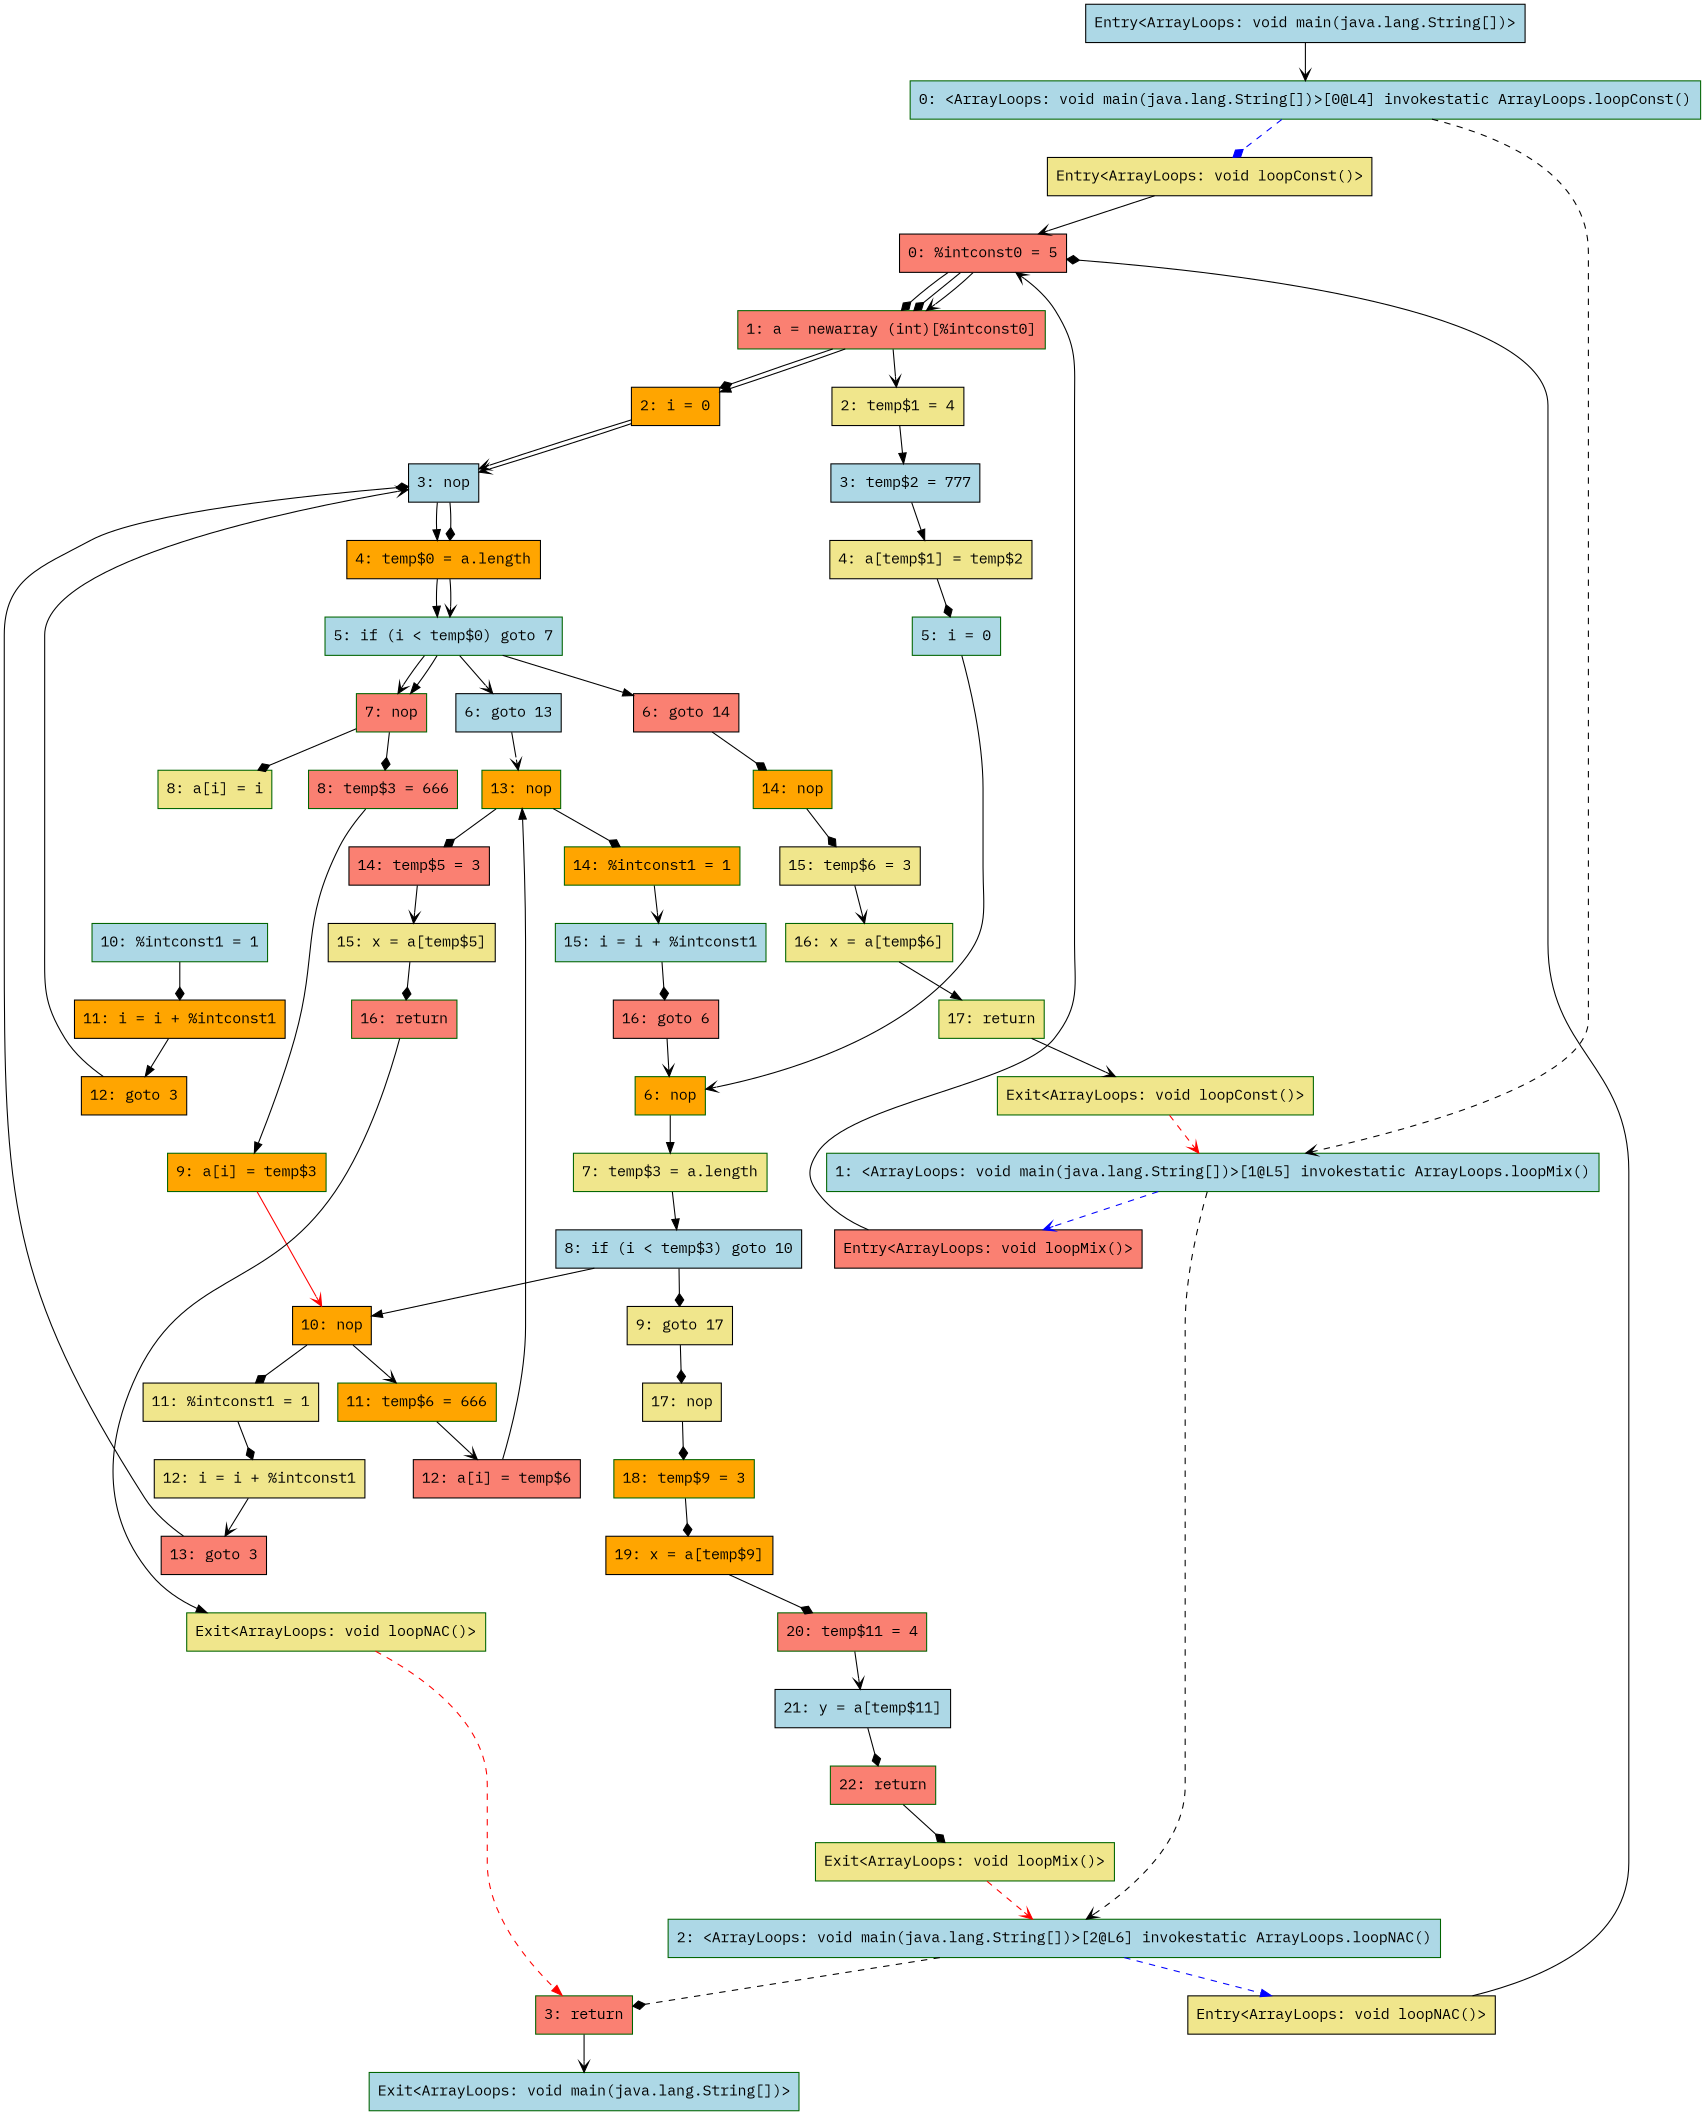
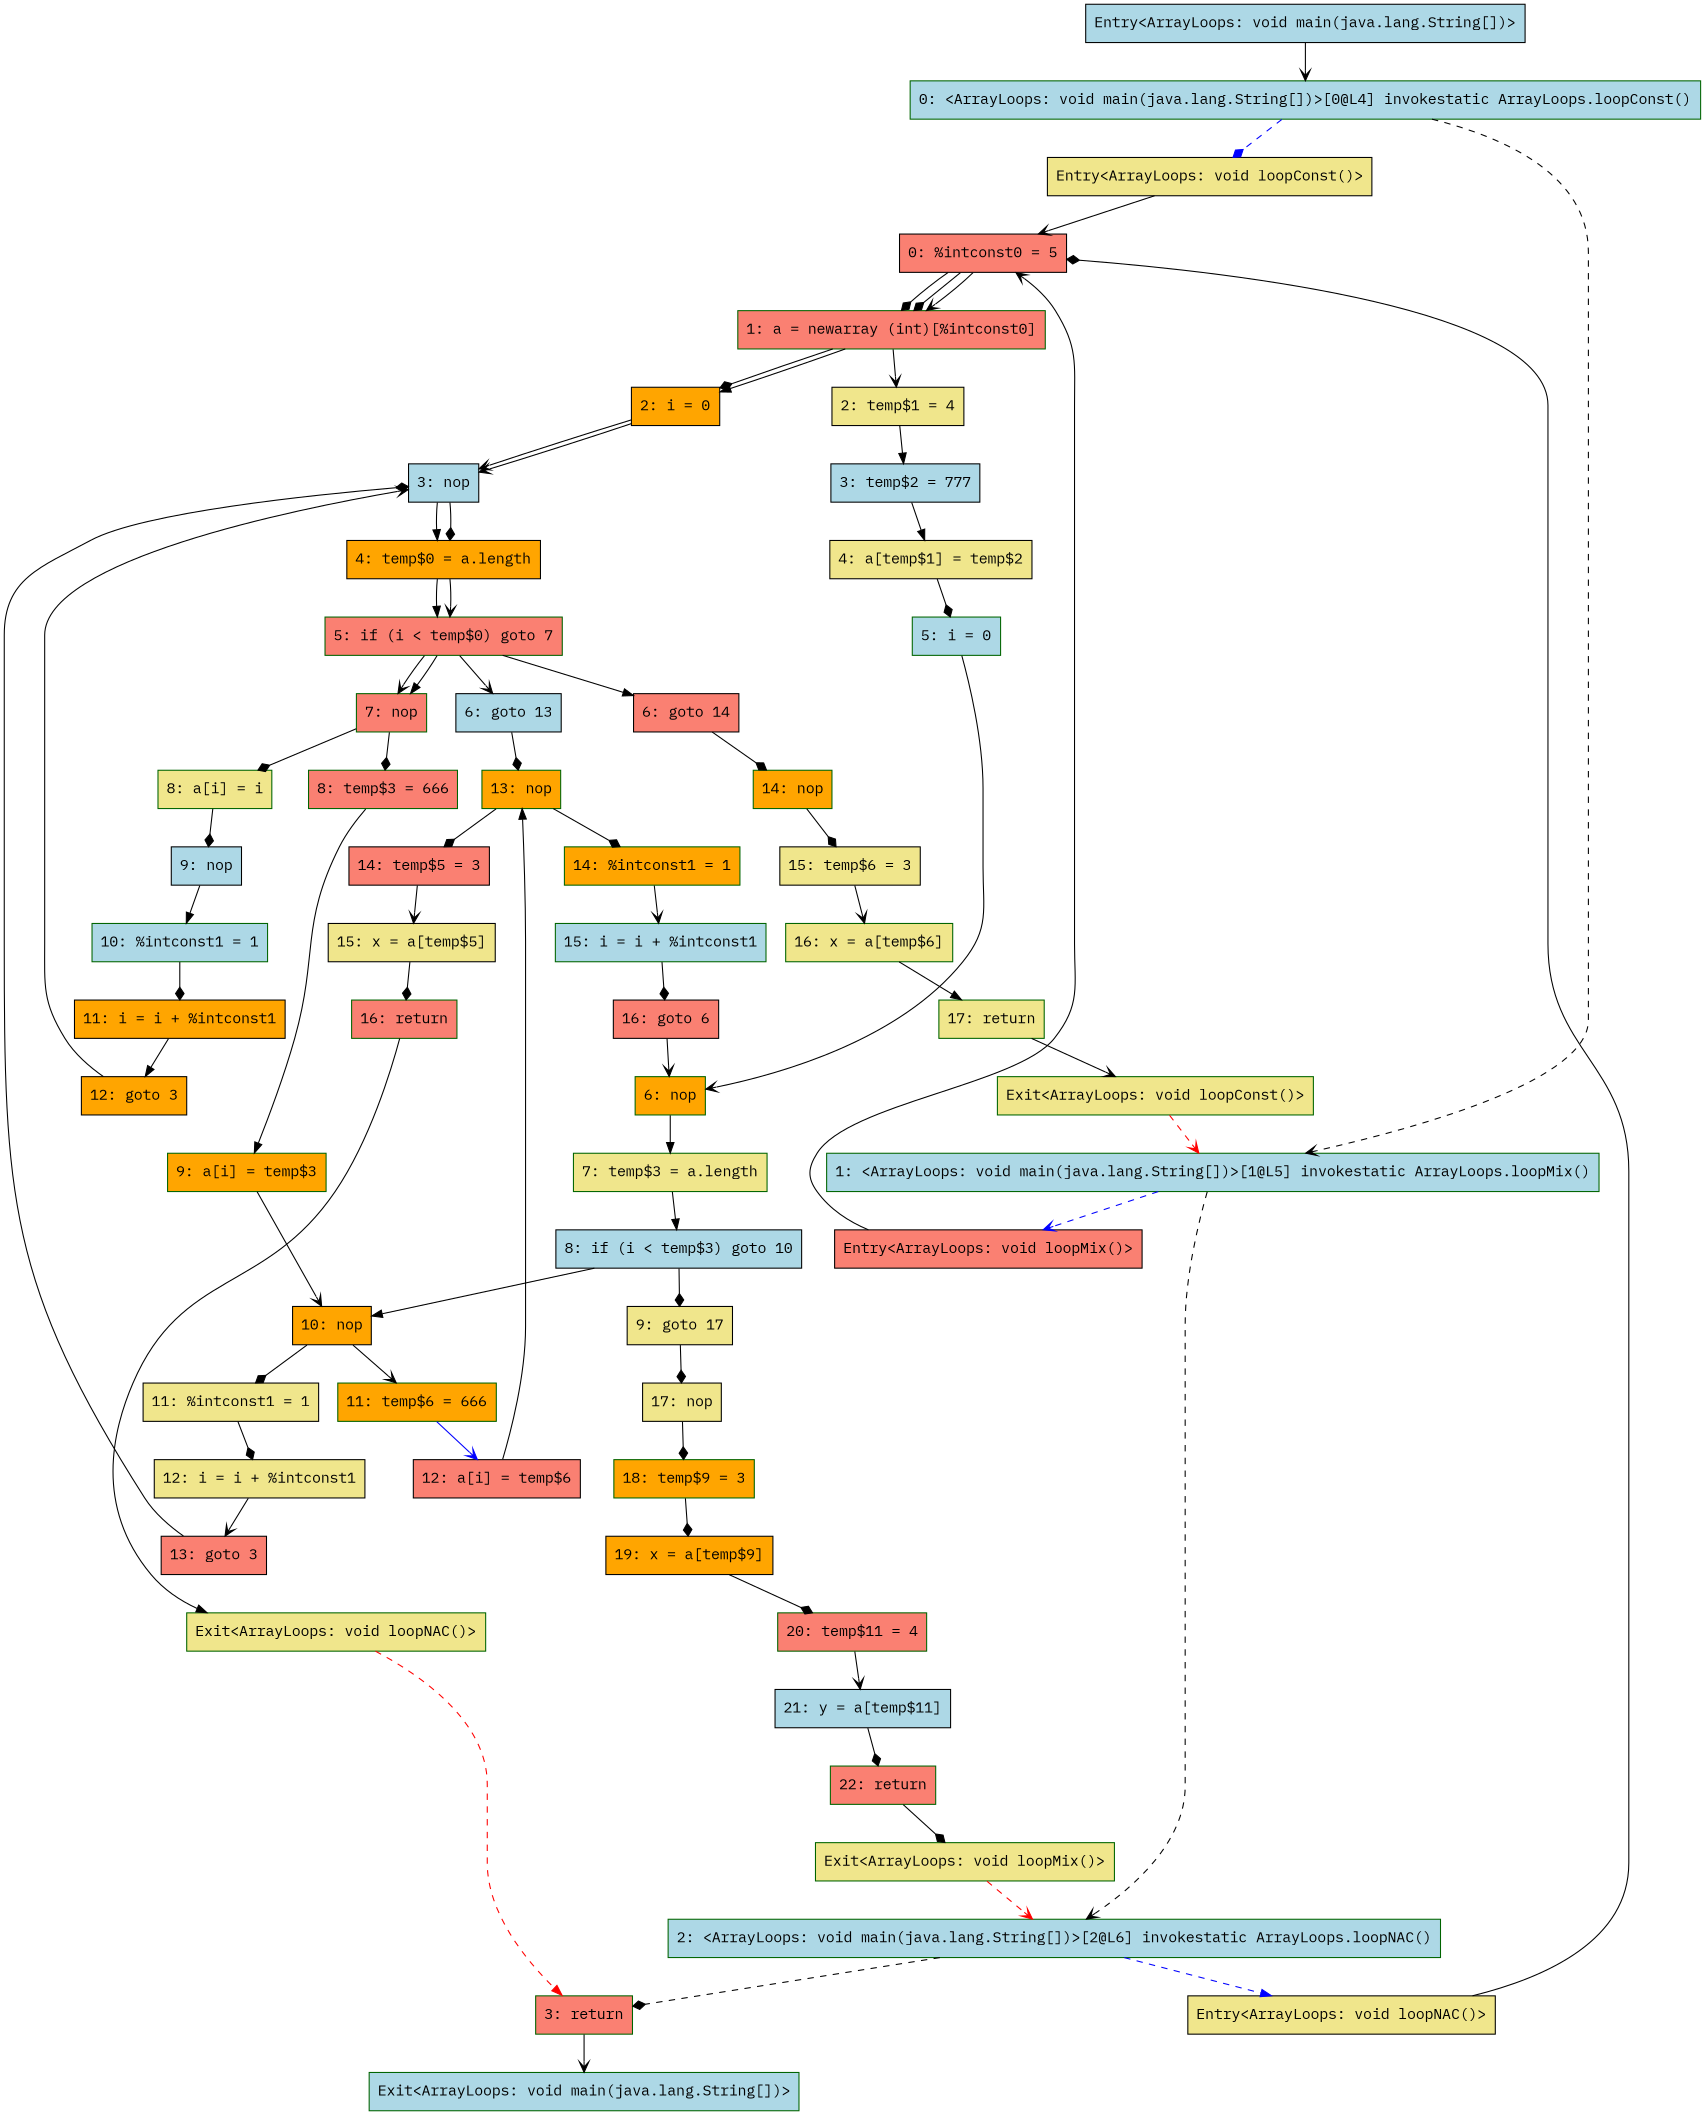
node "5: if (i < temp$0) goto 7": fillcolor lightblue -> salmon
edge "6: goto 13" -> "13: nop": arrowhead vee -> diamond
node "9: nop": added
edge "9: a[i] = temp$3" -> "10: nop": color red -> black
edge "11: temp$6 = 666" -> "12: a[i] = temp$6": color black -> blue
